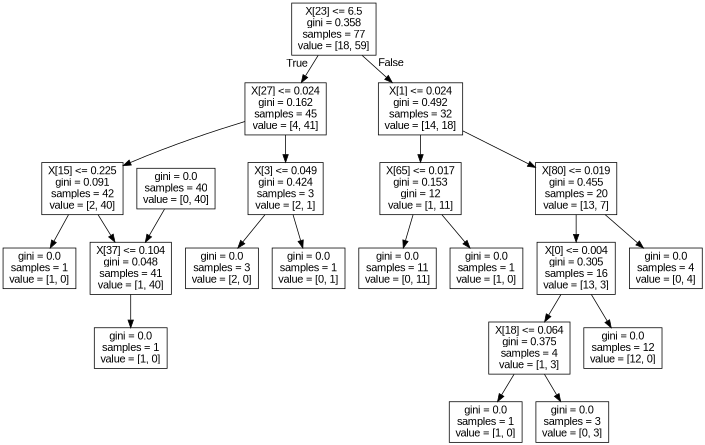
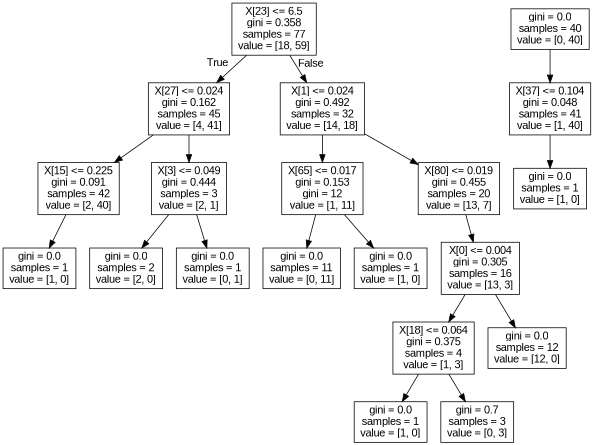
node "X[3] <= 0.049 gini = 0.424 samples = 3 value = [2, 1]": label "X[3] <= 0.049 gini = 0.424 samples = 3 value = [2, 1]" -> "X[3] <= 0.049 gini = 0.444 samples = 3 value = [2, 1]"
edge "X[15] <= 0.225 gini = 0.091 samples = 42 value = [2, 40]" -> "X[37] <= 0.104 gini = 0.048 samples = 41 value = [1, 40]": removed
node "gini = 0.0 samples = 3 value = [2, 0]": label "gini = 0.0 samples = 3 value = [2, 0]" -> "gini = 0.0 samples = 2 value = [2, 0]"
node "gini = 0.0 samples = 4 value = [0, 4]": removed
node "gini = 0.0 samples = 3 value = [0, 3]": label "gini = 0.0 samples = 3 value = [0, 3]" -> "gini = 0.7 samples = 3 value = [0, 3]"
